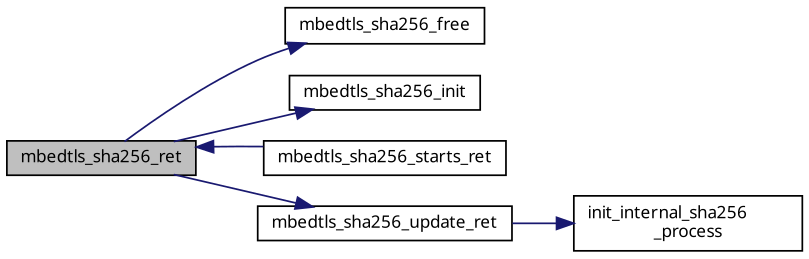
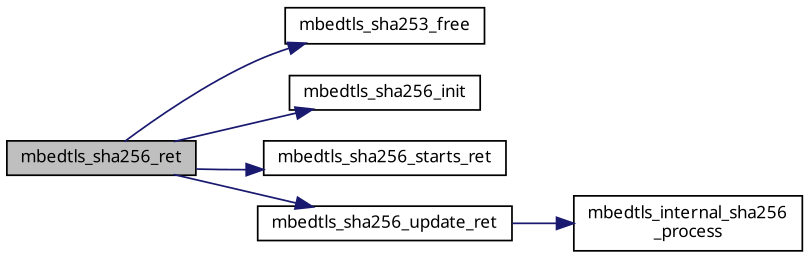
node "mbedtls_sha256_free": label "mbedtls_sha256_free" -> "mbedtls_sha253_free"
edge "mbedtls_sha256_starts_ret" -> "mbedtls_sha256_ret": reversed
node "init_internal_sha256 _process": label "init_internal_sha256 _process" -> "mbedtls_internal_sha256 _process"
